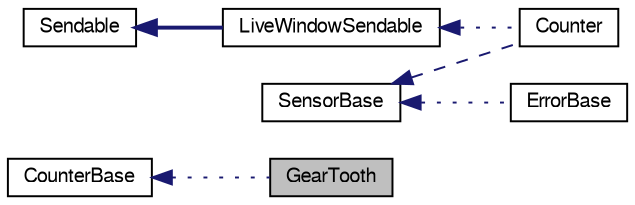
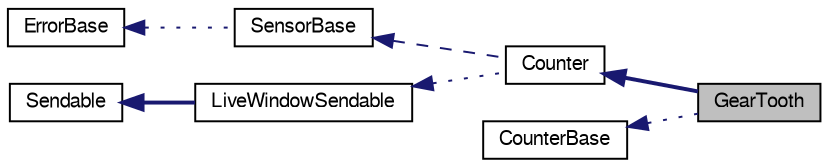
edge "GearTooth" -> "Counter": added
edge "ErrorBase" -> "SensorBase": reversed
